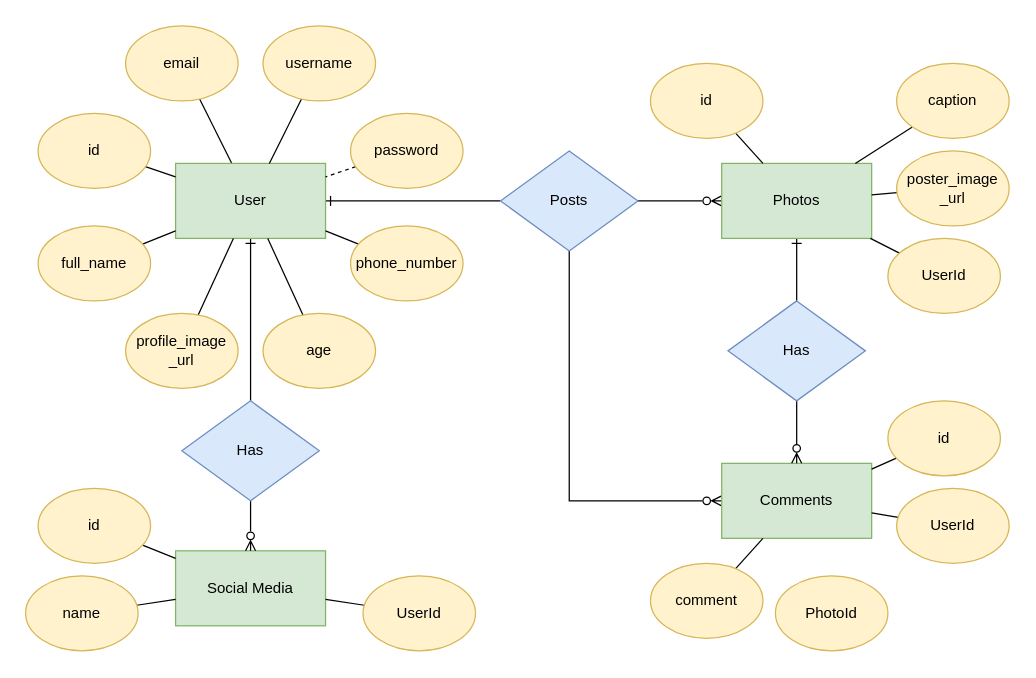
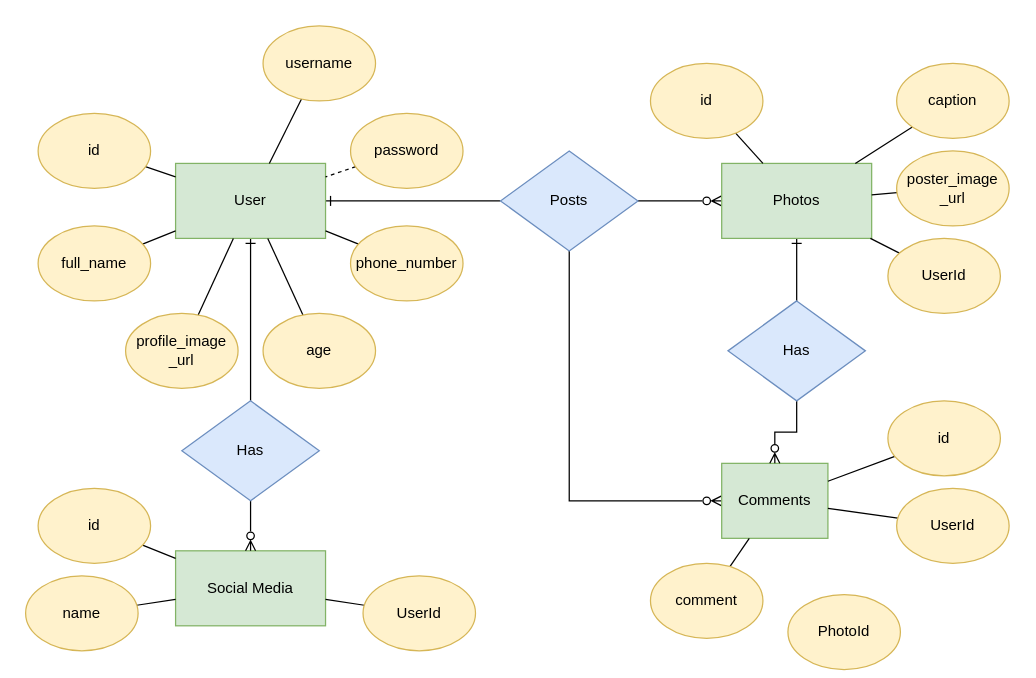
node "email": removed
edge "email" -- "User": removed
node "Comments": size 150x75 -> 106x75
node "PhotoId": moved (832, 613) -> (844, 632)
